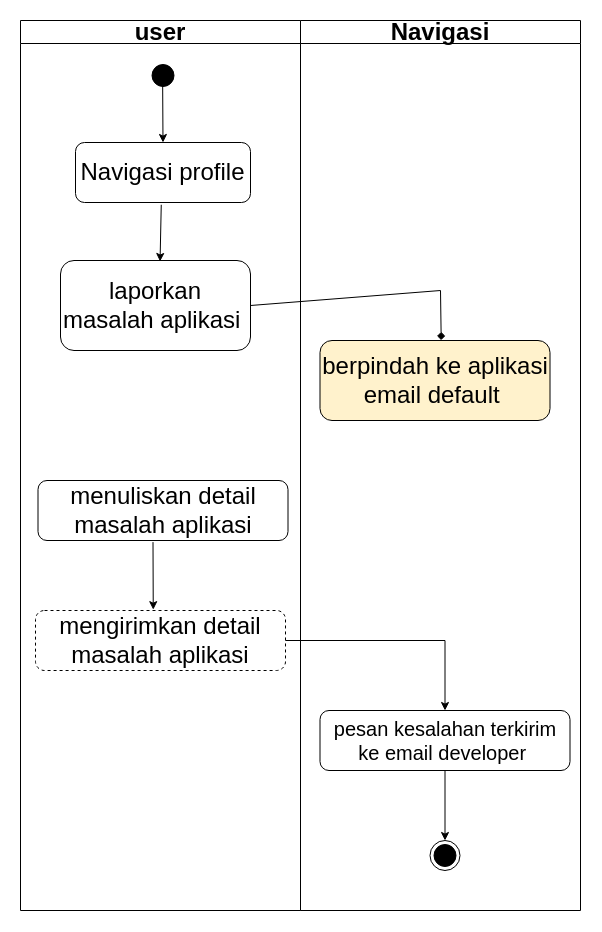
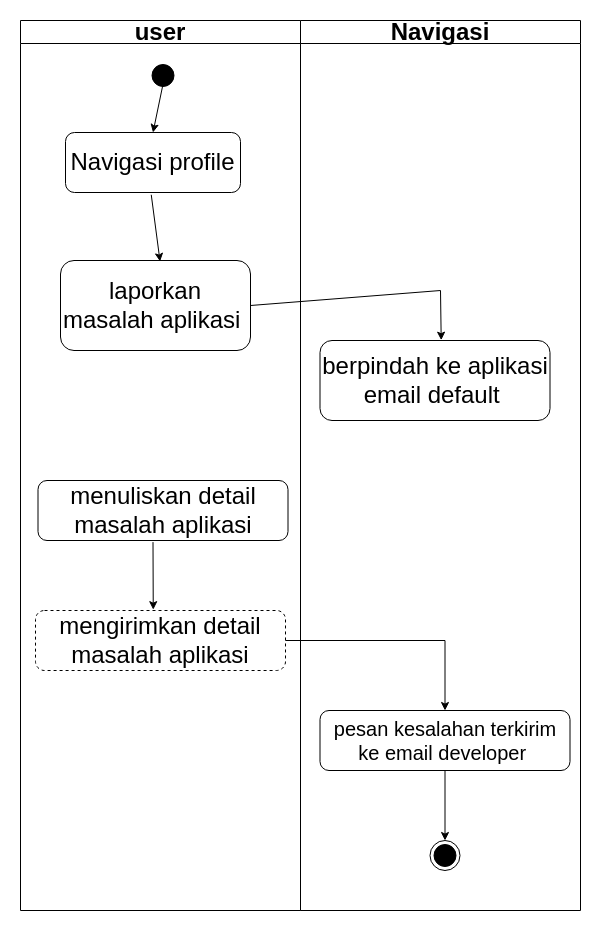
node "Navigasi profile": moved (163, 173) -> (153, 163)
edge "laporkan masalah aplikasi" -> "berpindah ke aplikasi email default": arrowhead diamond -> classic
node "berpindah ke aplikasi email default": fillcolor #fff2cc -> #ffffff
